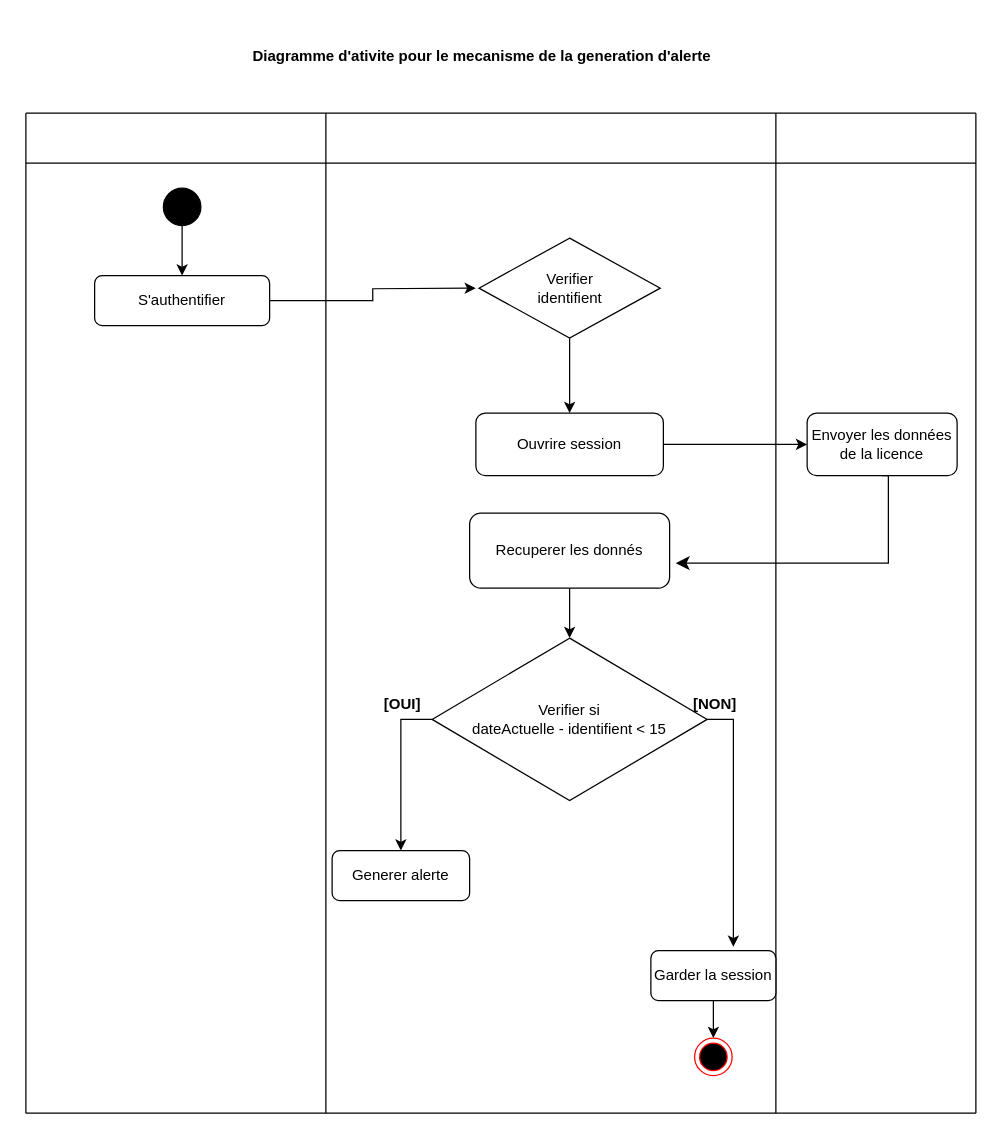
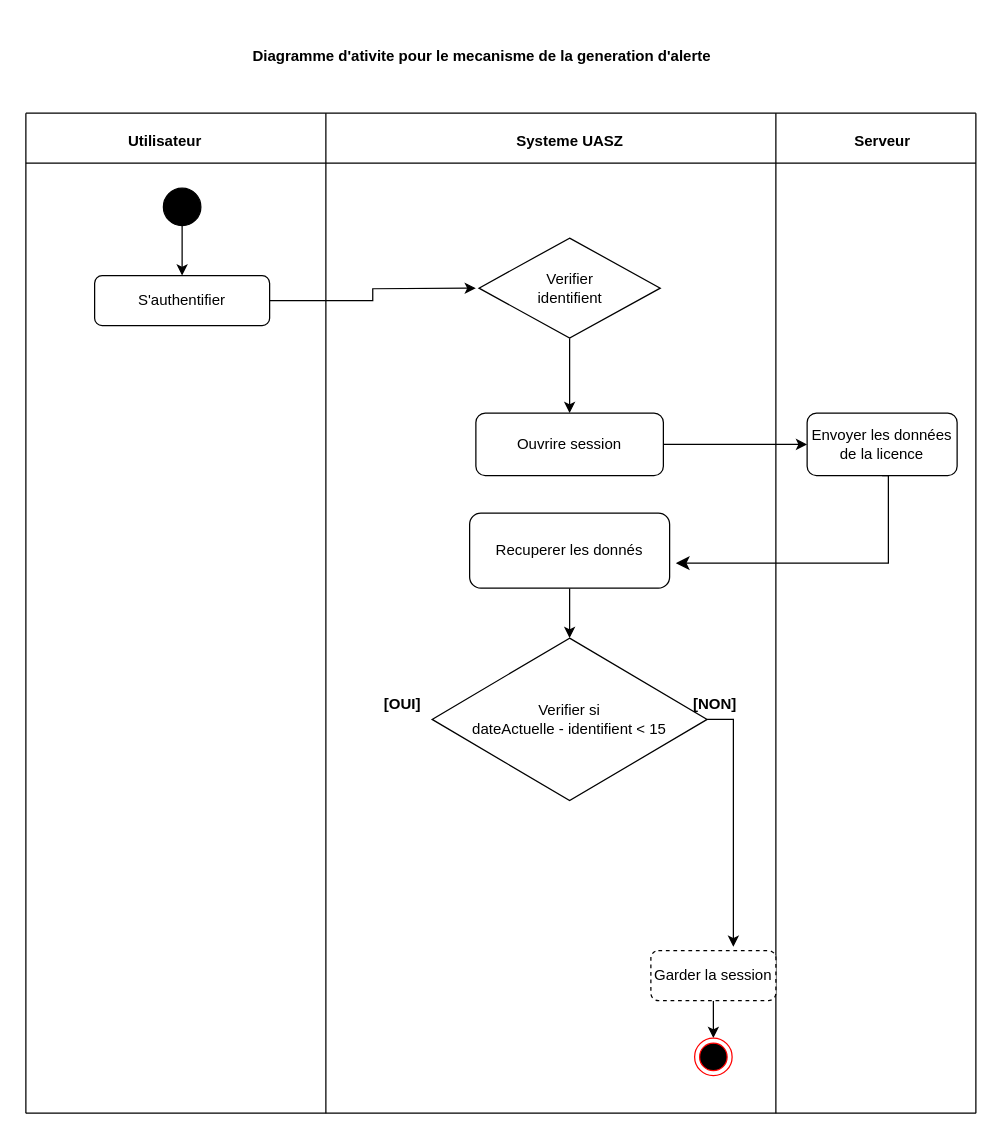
node "Utilisateur": added
node "Systeme UASZ": added
node "Serveur": added
edge "Verifier si dateActuelle - identifient < 15" -> "Generer alerte": removed
node "Generer alerte": removed
node "Garder la session": style solid -> dashed
